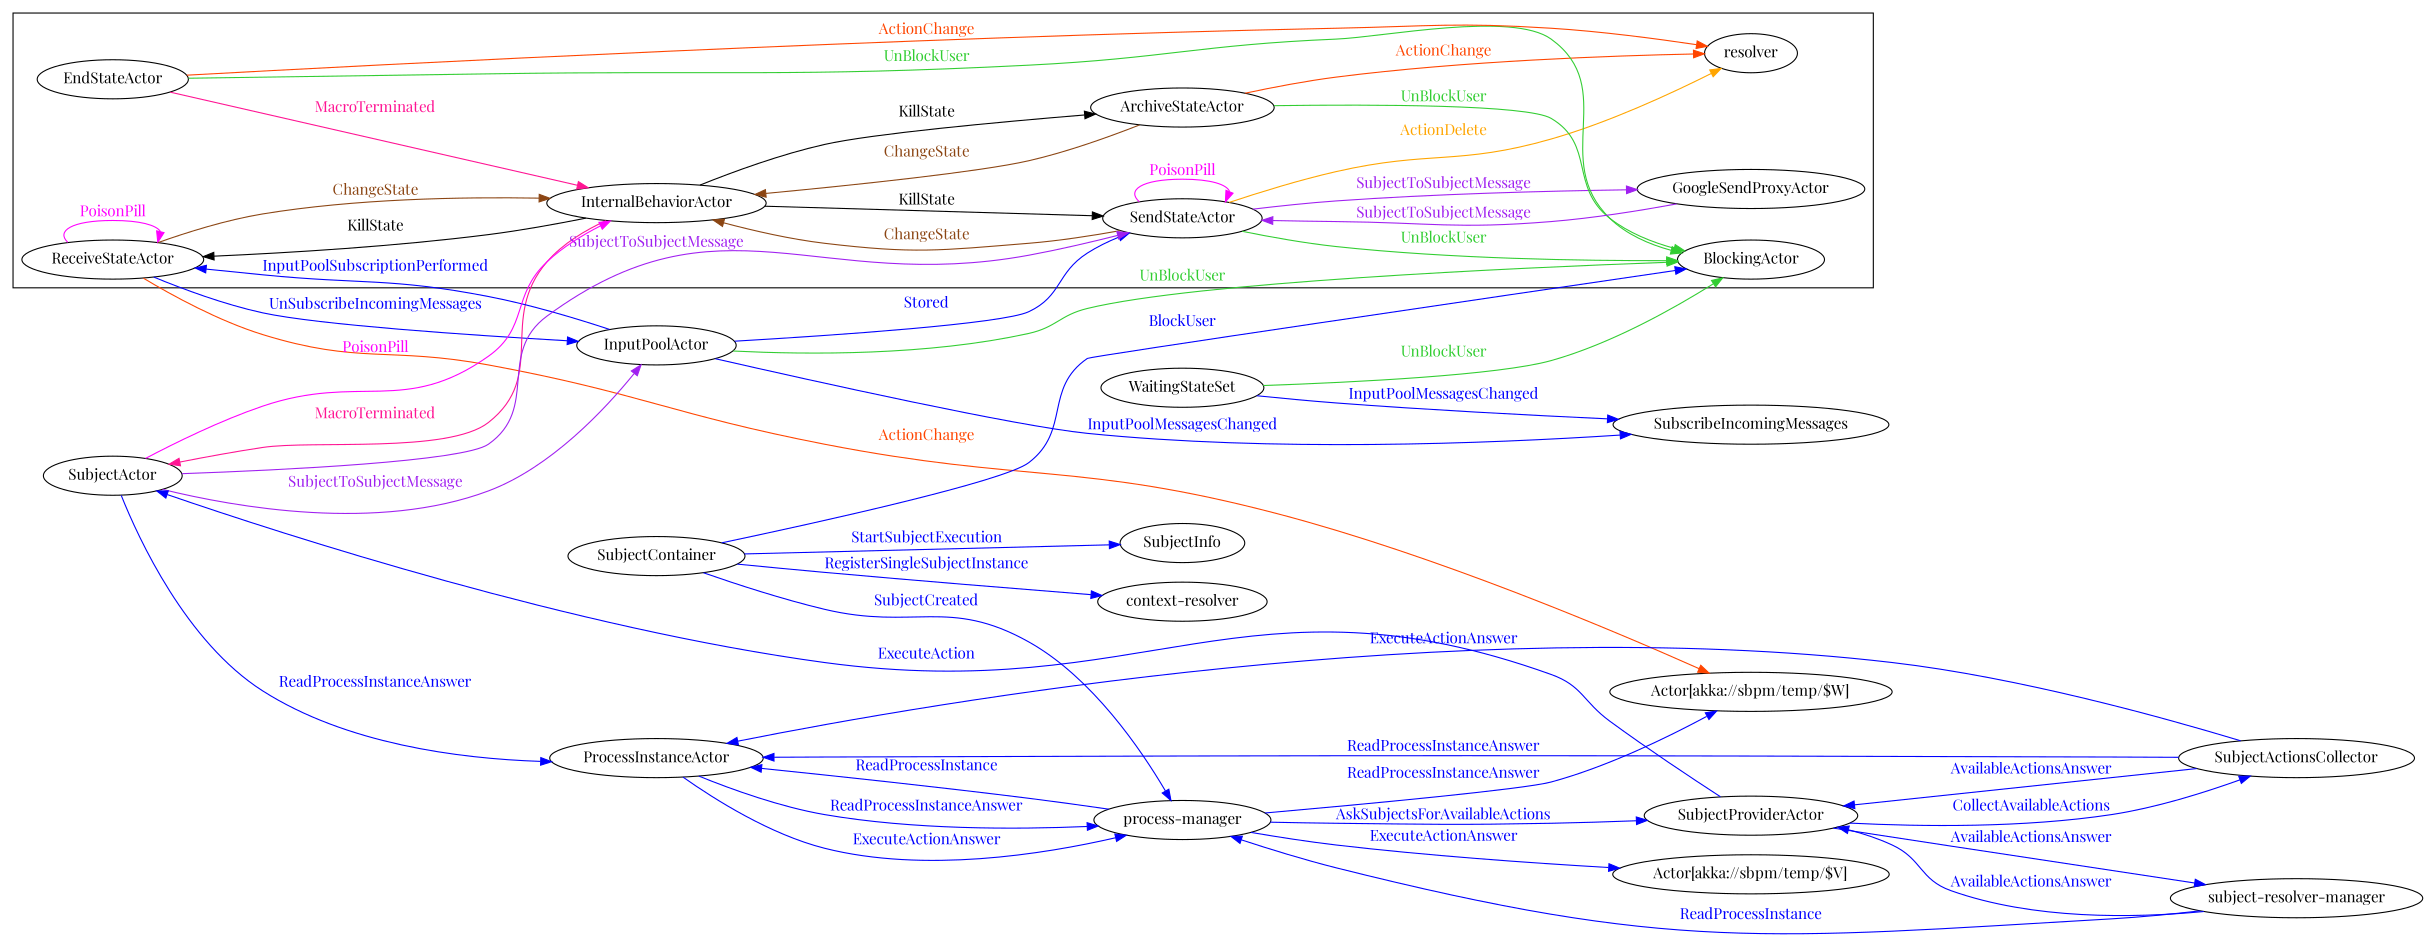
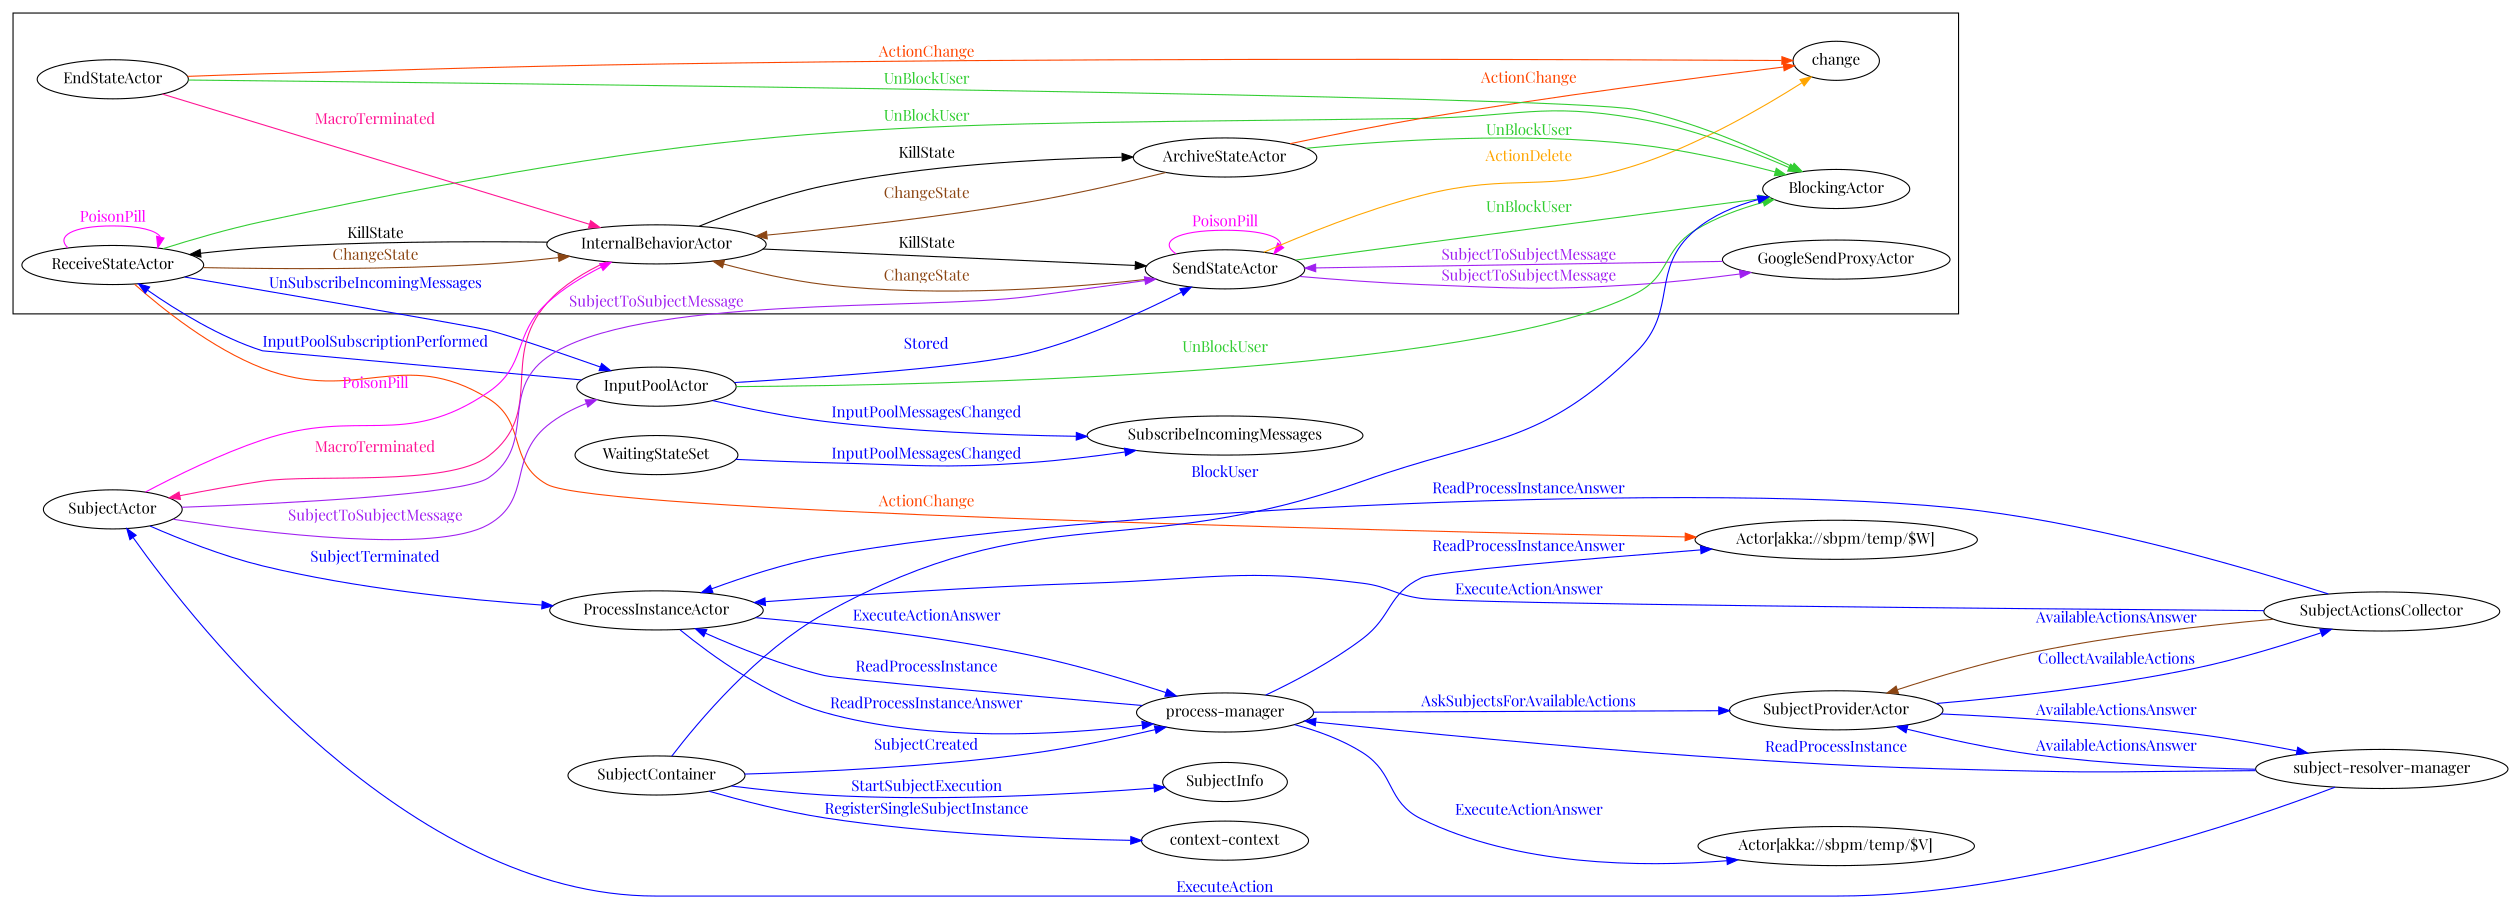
node "resolver": label "resolver" -> "change"
edge "WaitingStateSet" -> "BlockingActor": now "ReceiveStateActor" -> "BlockingActor"
node "context-resolver": label "context-resolver" -> "context-context"
edge "SubjectProviderActor" -> "SubjectActor": now "subject-resolver-manager" -> "SubjectActor"
edge "SubjectActor" -> "ProcessInstanceActor": label "ReadProcessInstanceAnswer" -> "SubjectTerminated"
edge "SubjectActionsCollector" -> "SubjectProviderActor": color blue -> saddlebrown
